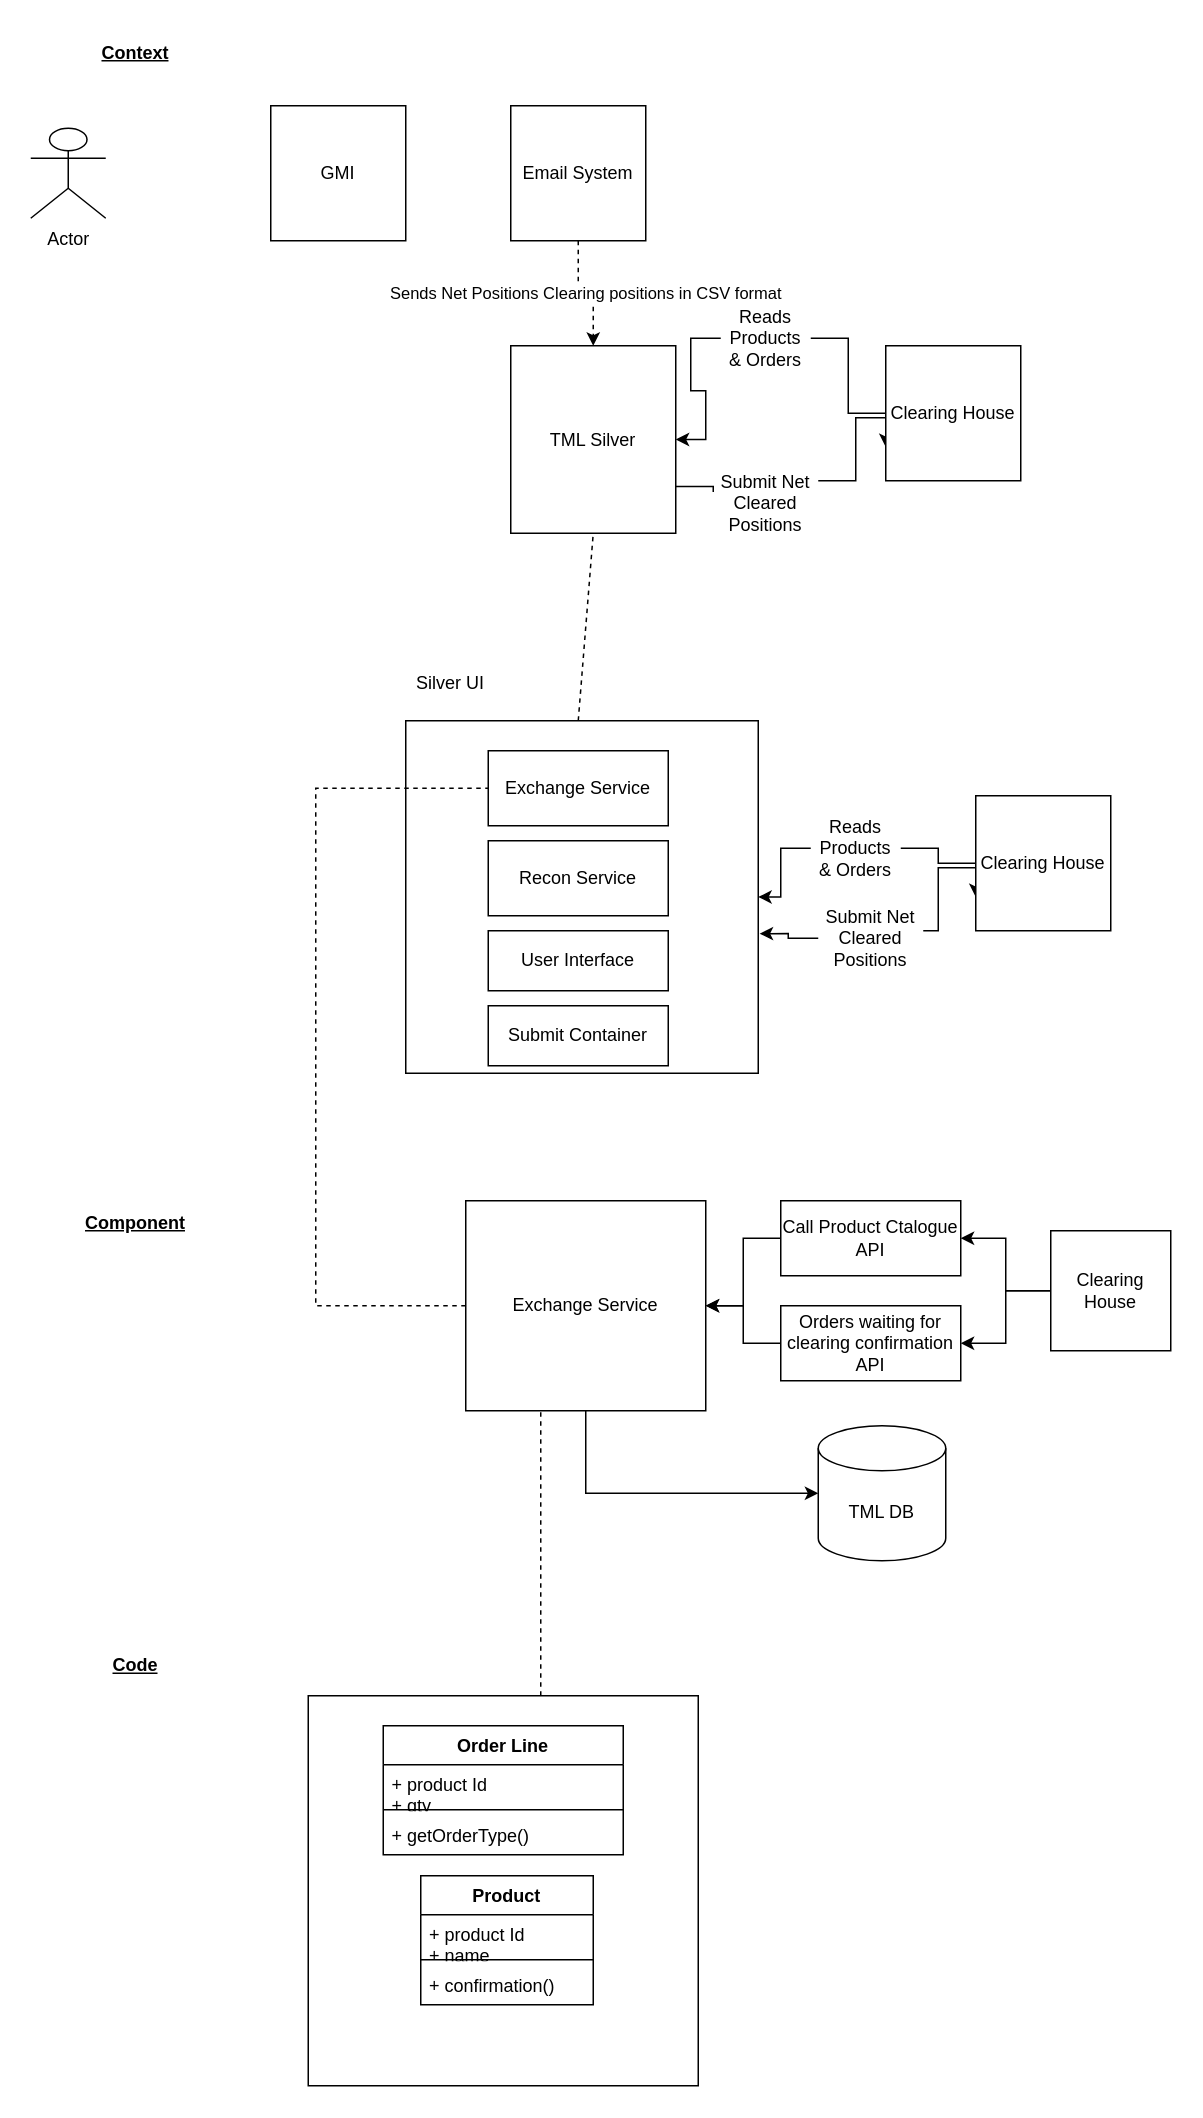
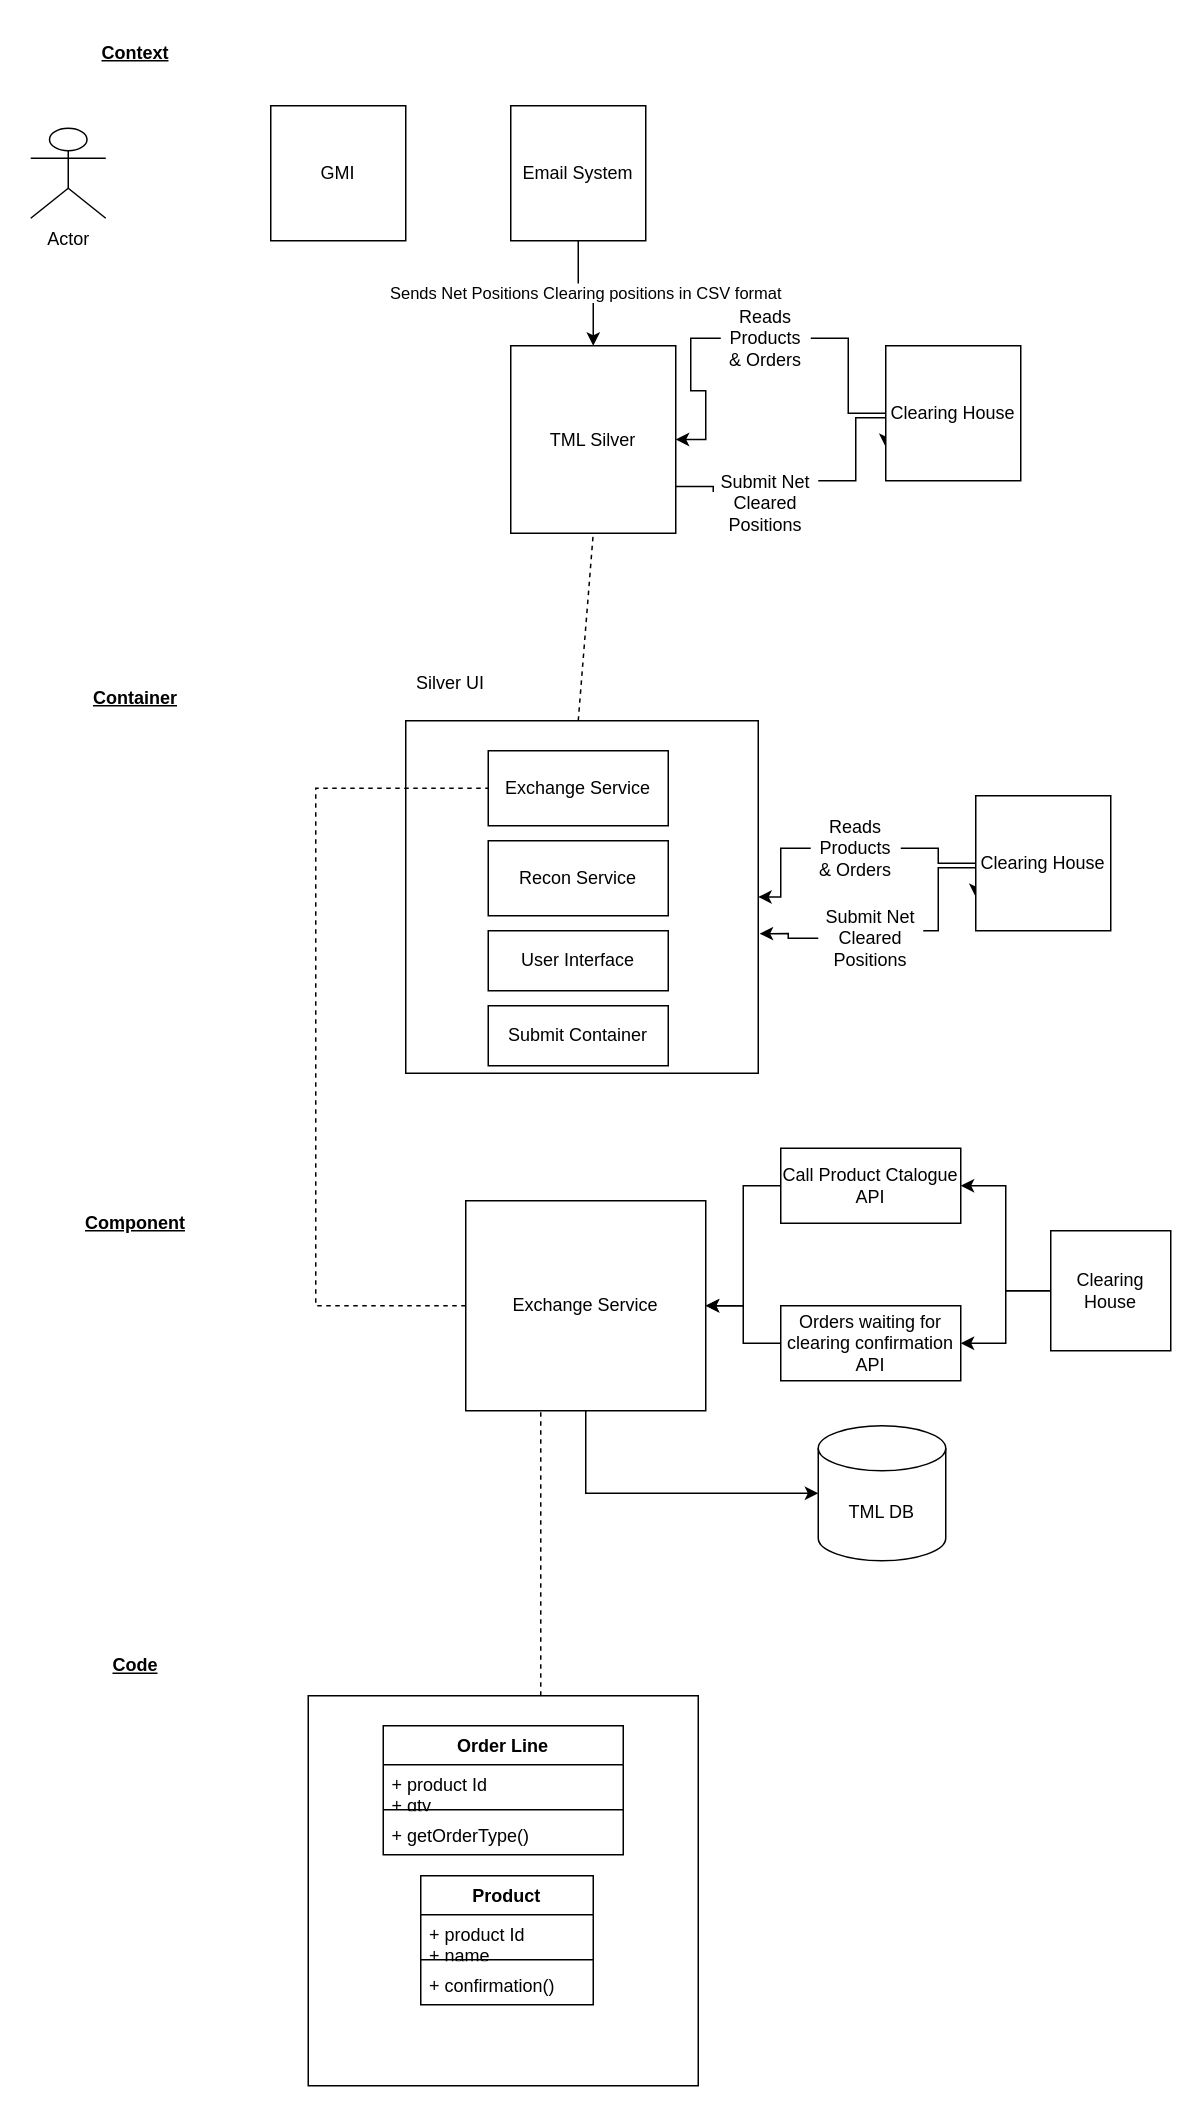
edge "Email System" -> "TML Silver": style dashed -> solid
node "Container": added
node "Call Product Ctalogue API": moved (871, 1238) -> (871, 1186)
